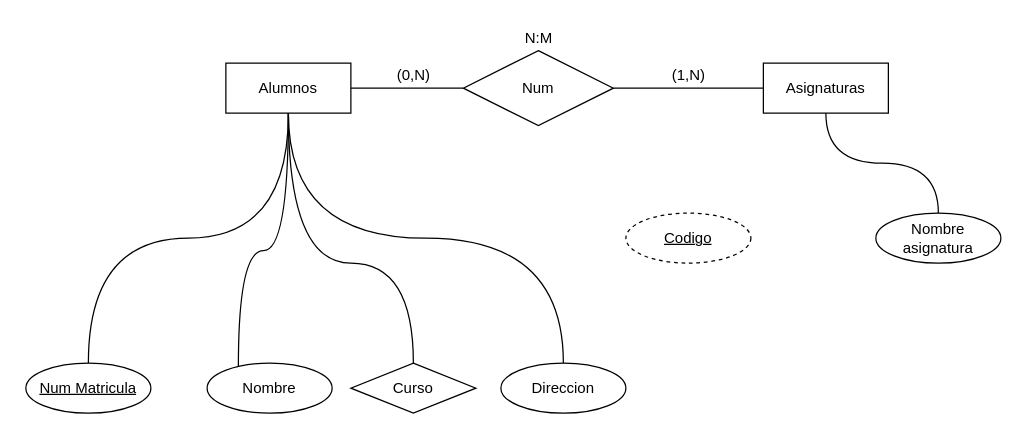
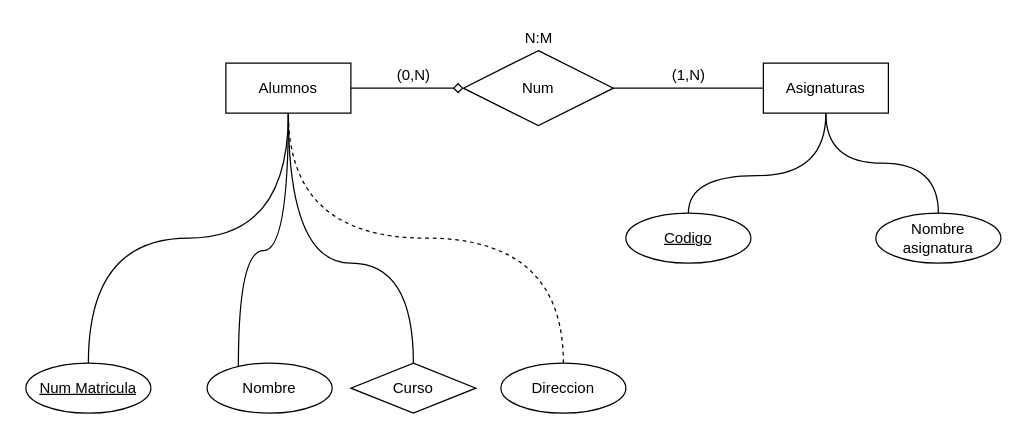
edge "Alumnos" -- "Num": arrowhead none -> diamond
edge "Asignaturas" -- "Codigo": added
node "Codigo": style dashed -> solid
edge "Alumnos" -- "Direccion": style solid -> dashed
